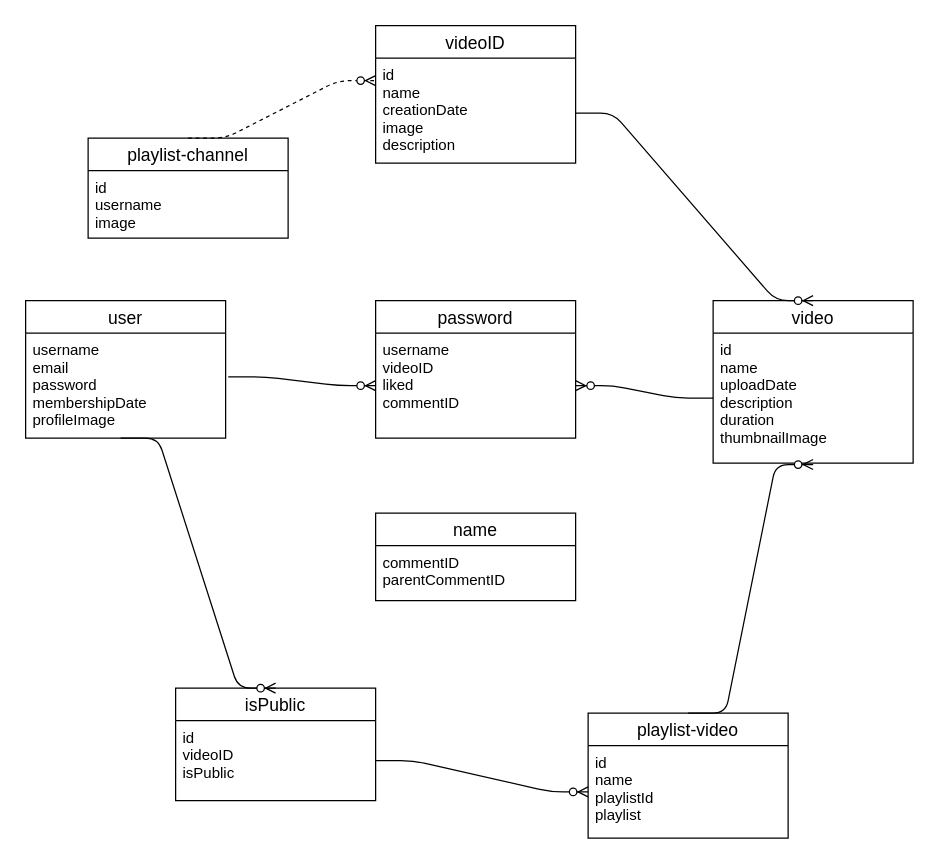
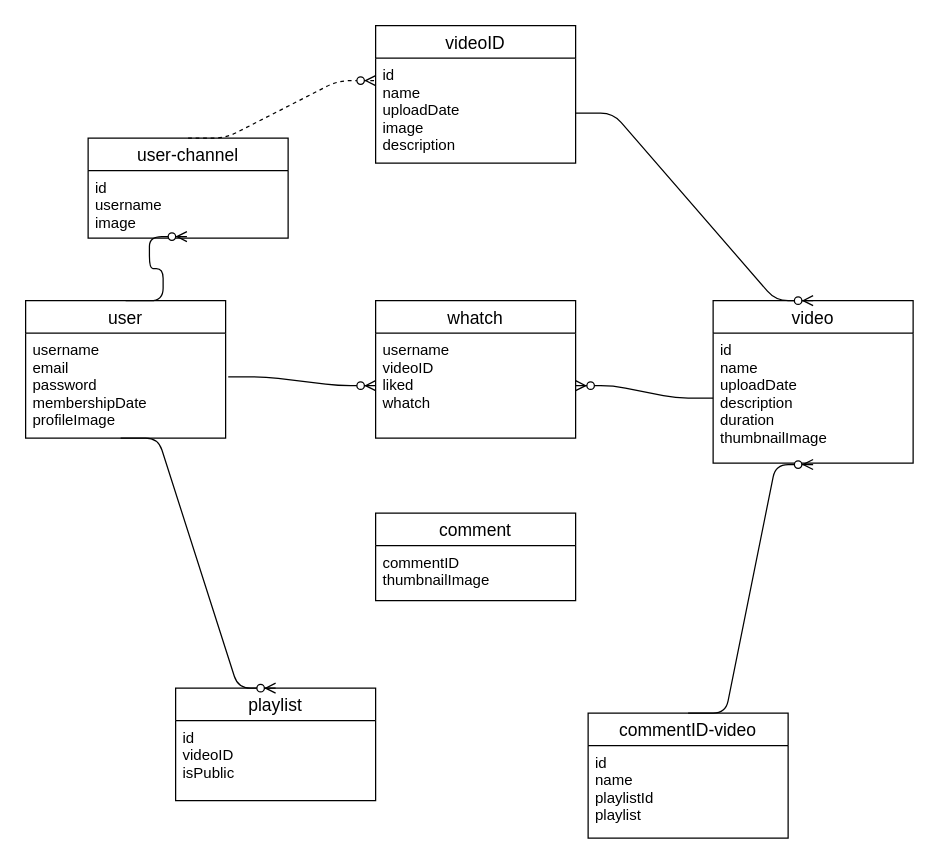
node "id name creationDate image description": label "id name creationDate image description" -> "id name uploadDate image description"
node "playlist-channel": label "playlist-channel" -> "user-channel"
edge "user" -> "id username image": added
node "password": label "password" -> "whatch"
node "username videoID liked commentID": label "username videoID liked commentID" -> "username videoID liked whatch"
node "name": label "name" -> "comment"
node "commentID parentCommentID": label "commentID parentCommentID" -> "commentID thumbnailImage"
node "isPublic": label "isPublic" -> "playlist"
node "playlist-video": label "playlist-video" -> "commentID-video"
edge "id videoID isPublic" -> "id name playlistId playlist": removed
